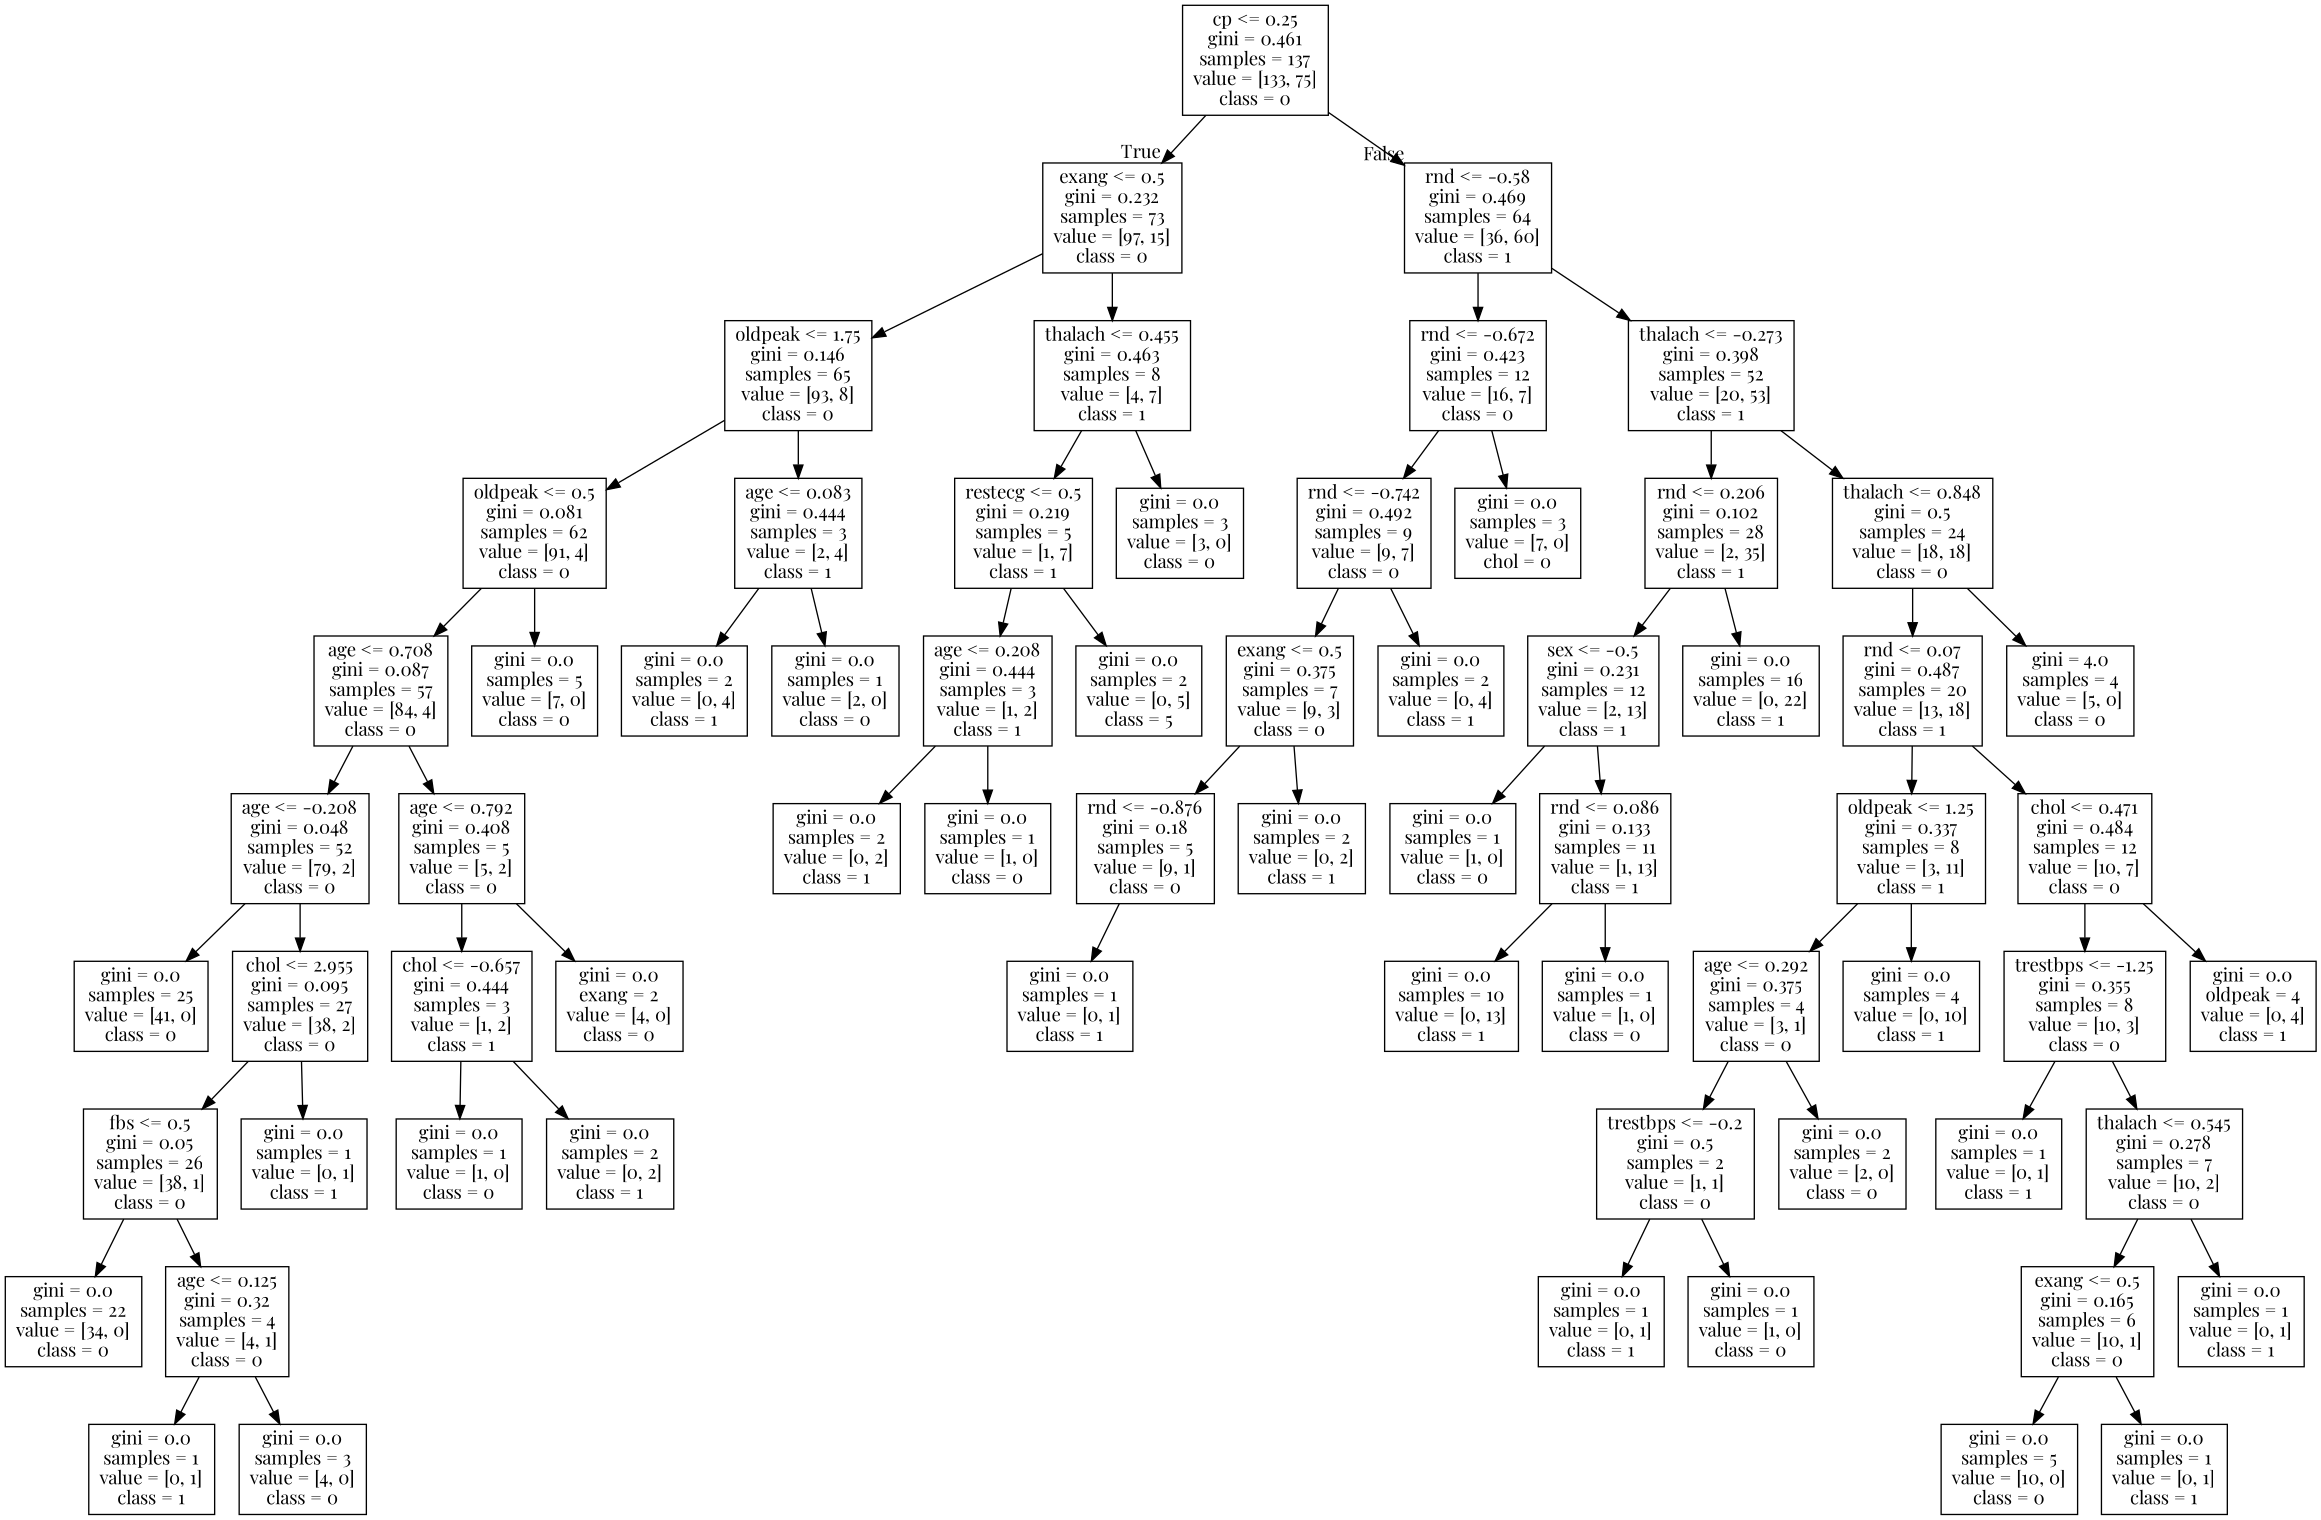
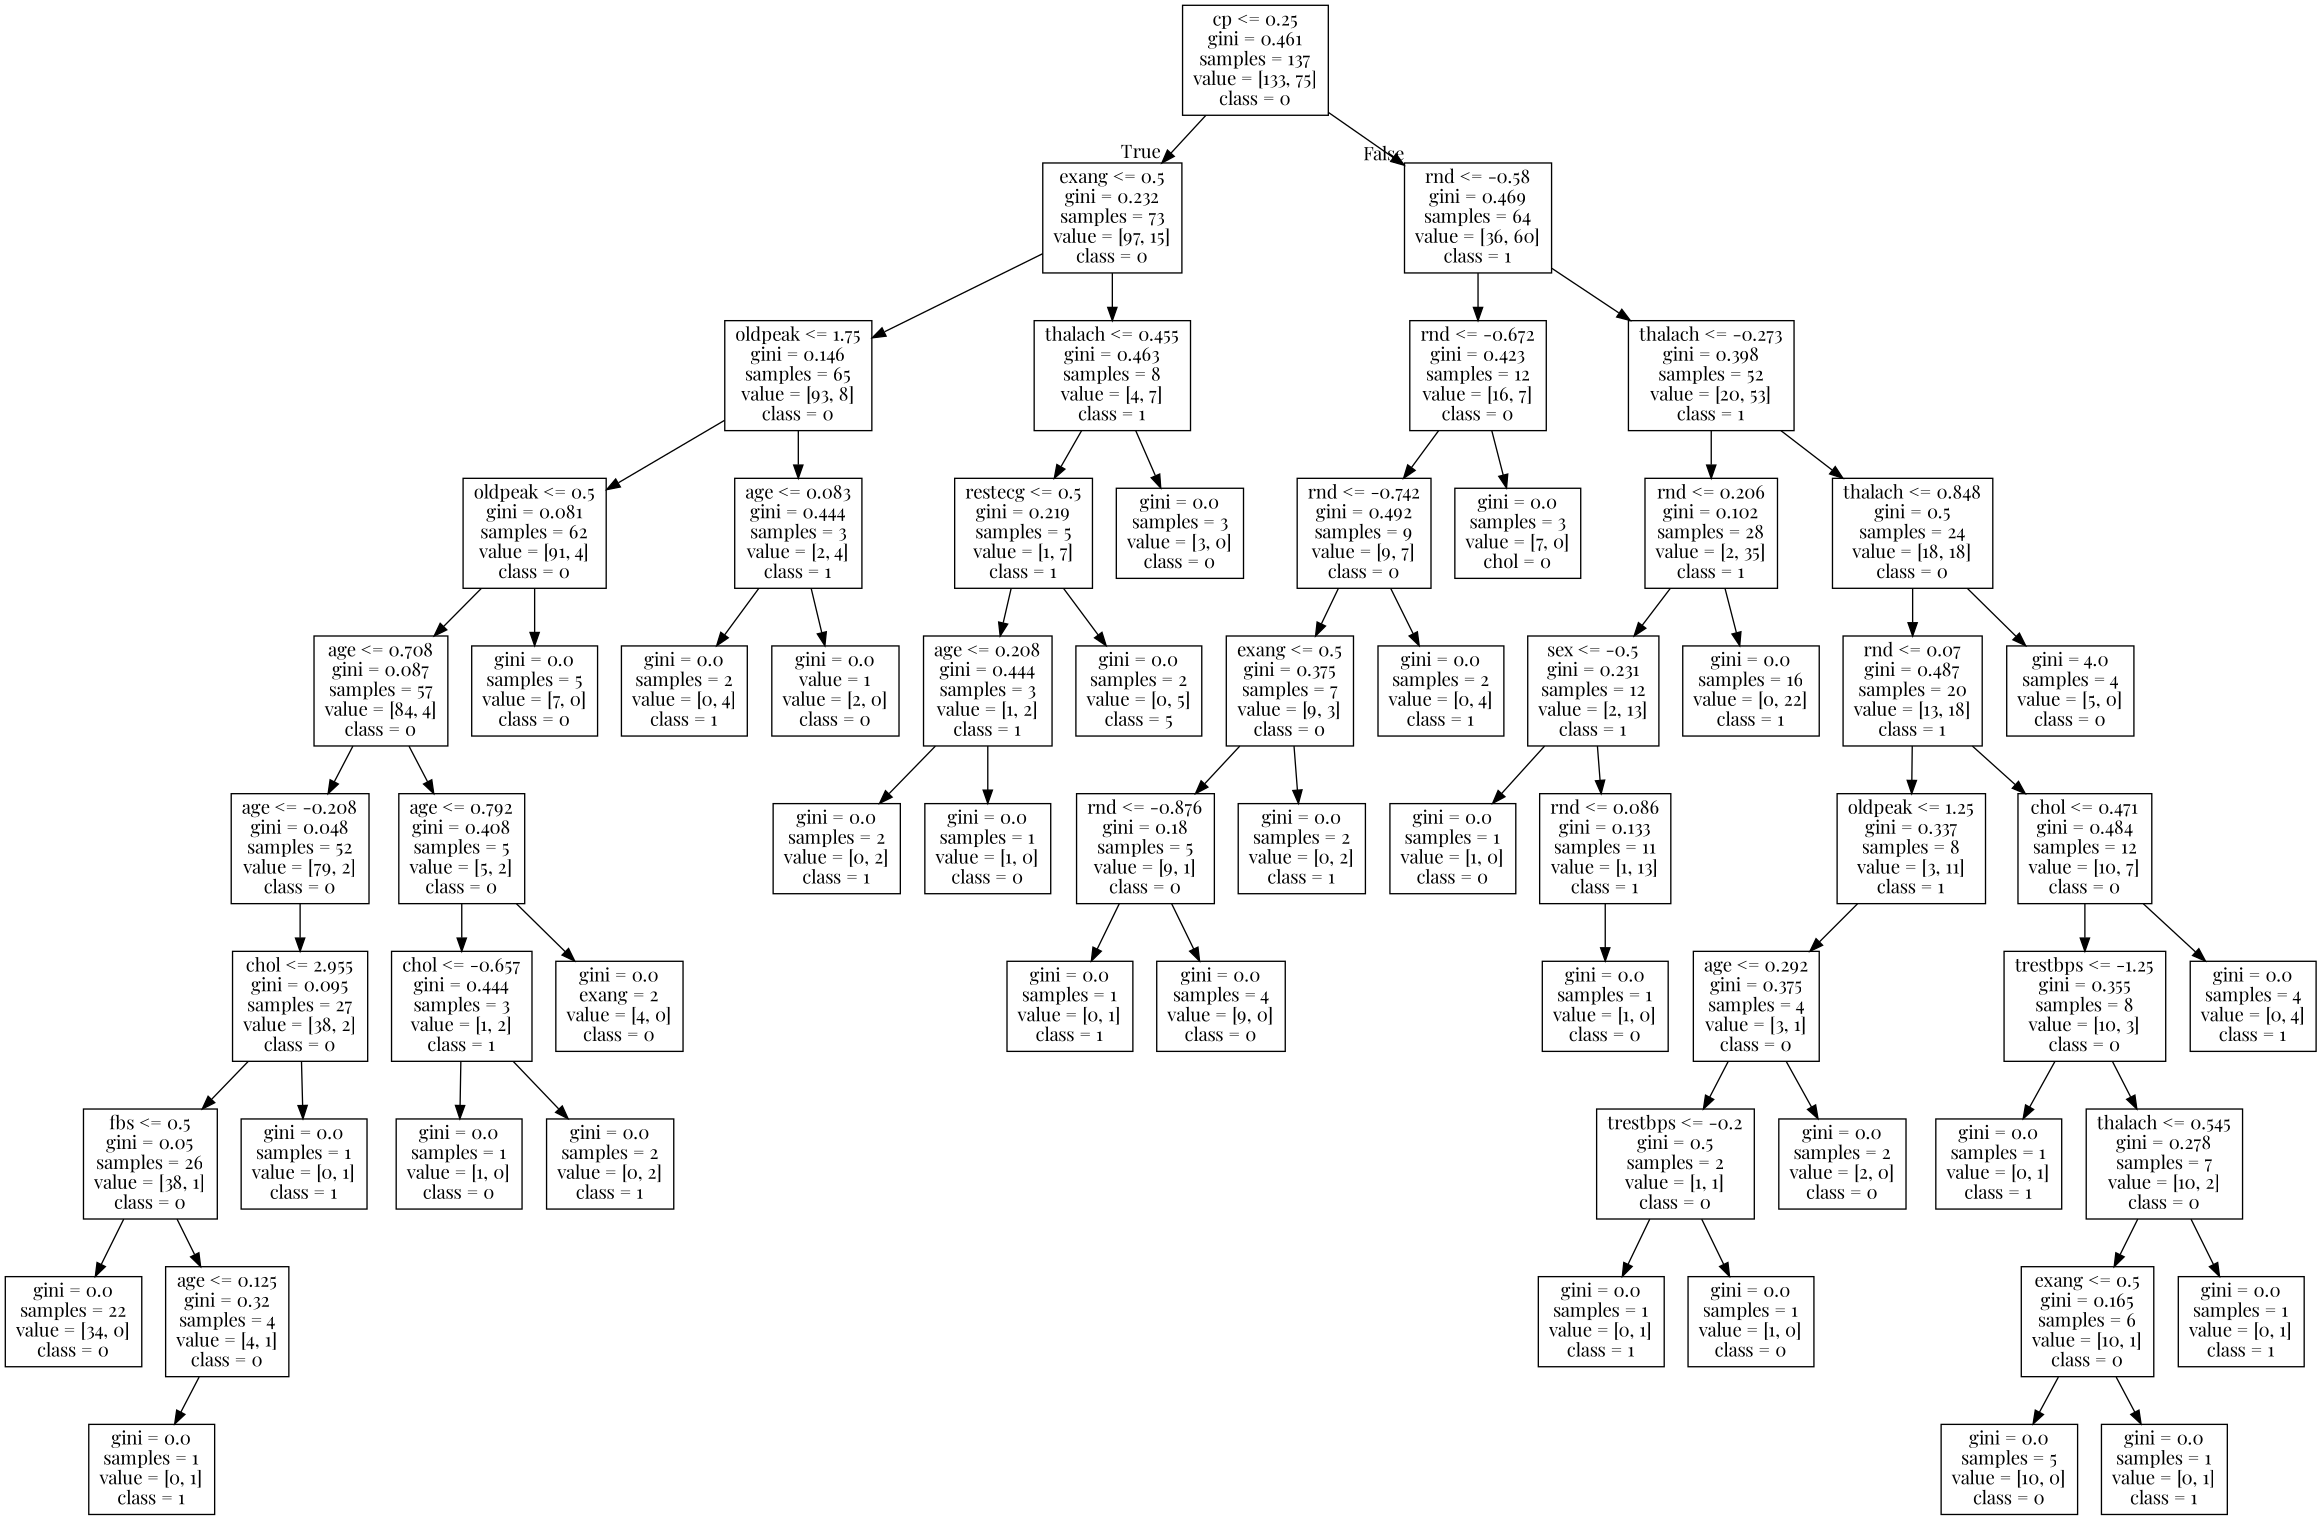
node "gini = 0.0 samples = 1 value = [2, 0] class = 0": label "gini = 0.0 samples = 1 value = [2, 0] class = 0" -> "gini = 0.0 value = 1 value = [2, 0] class = 0"
node "gini = 0.0 samples = 25 value = [41, 0] class = 0": removed
node "gini = 0.0 samples = 4 value = [9, 0] class = 0": added
node "gini = 0.0 samples = 10 value = [0, 13] class = 1": removed
node "gini = 0.0 samples = 4 value = [0, 10] class = 1": removed
node "gini = 0.0 oldpeak = 4 value = [0, 4] class = 1": label "gini = 0.0 oldpeak = 4 value = [0, 4] class = 1" -> "gini = 0.0 samples = 4 value = [0, 4] class = 1"
node "gini = 0.0 samples = 3 value = [4, 0] class = 0": removed
